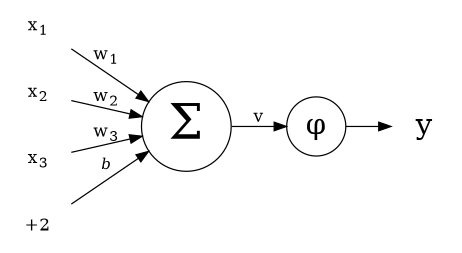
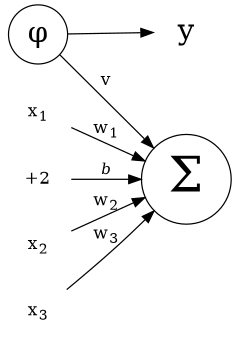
edge "Σ" -> "φ": reversed
